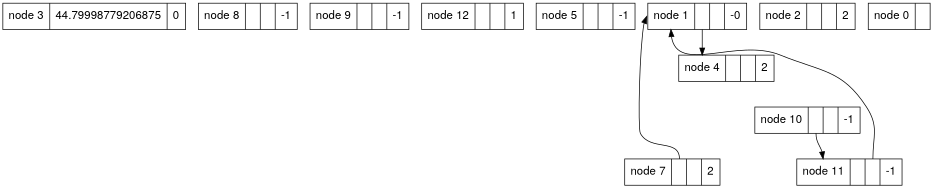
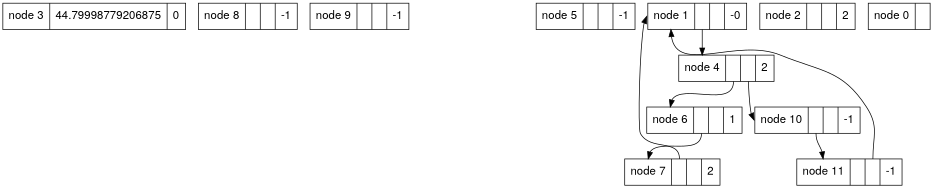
node "node 12": removed
edge "node 4" -> "node 10": added
node "node 6": added
